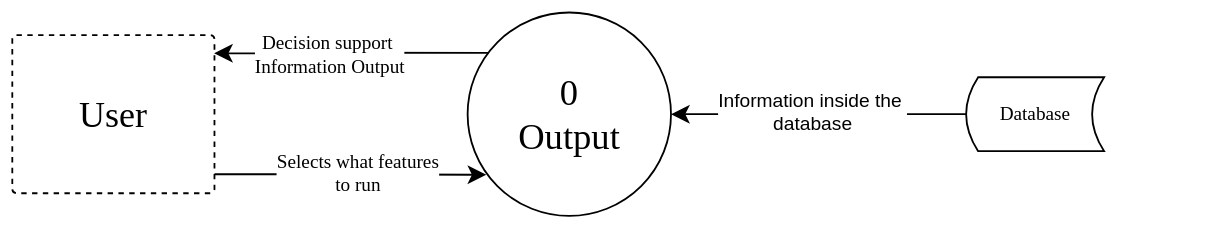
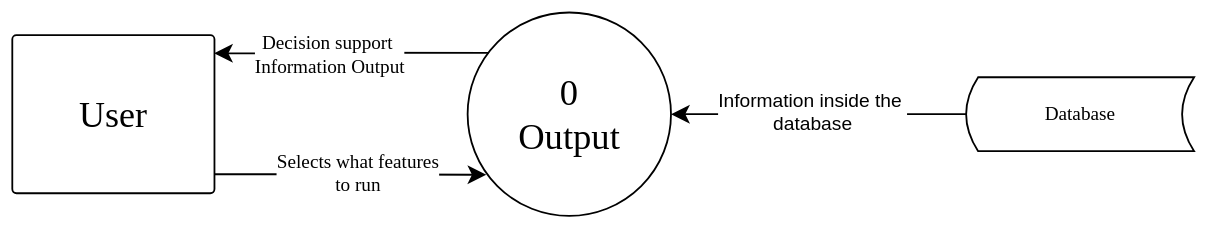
node "User": style dashed -> solid
node "Database": size 138x74 -> 228x74
